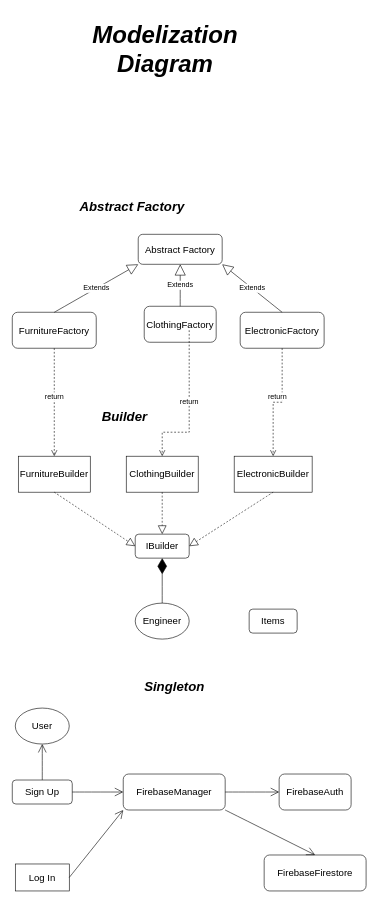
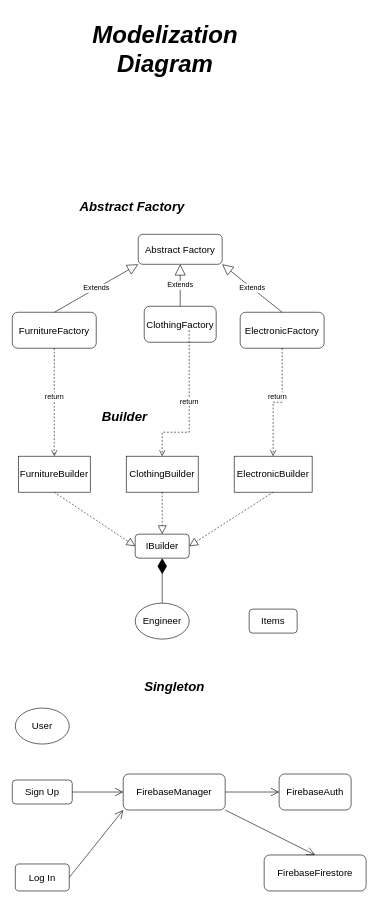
edge "Sign Up" -> "User": removed
node "Log In": shape rectangle -> rounded rectangle
